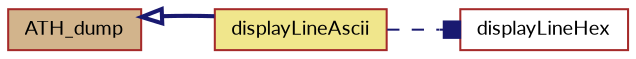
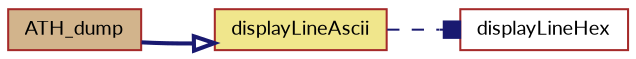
edge "displayLineAscii" -> "ATH_dump": reversed
